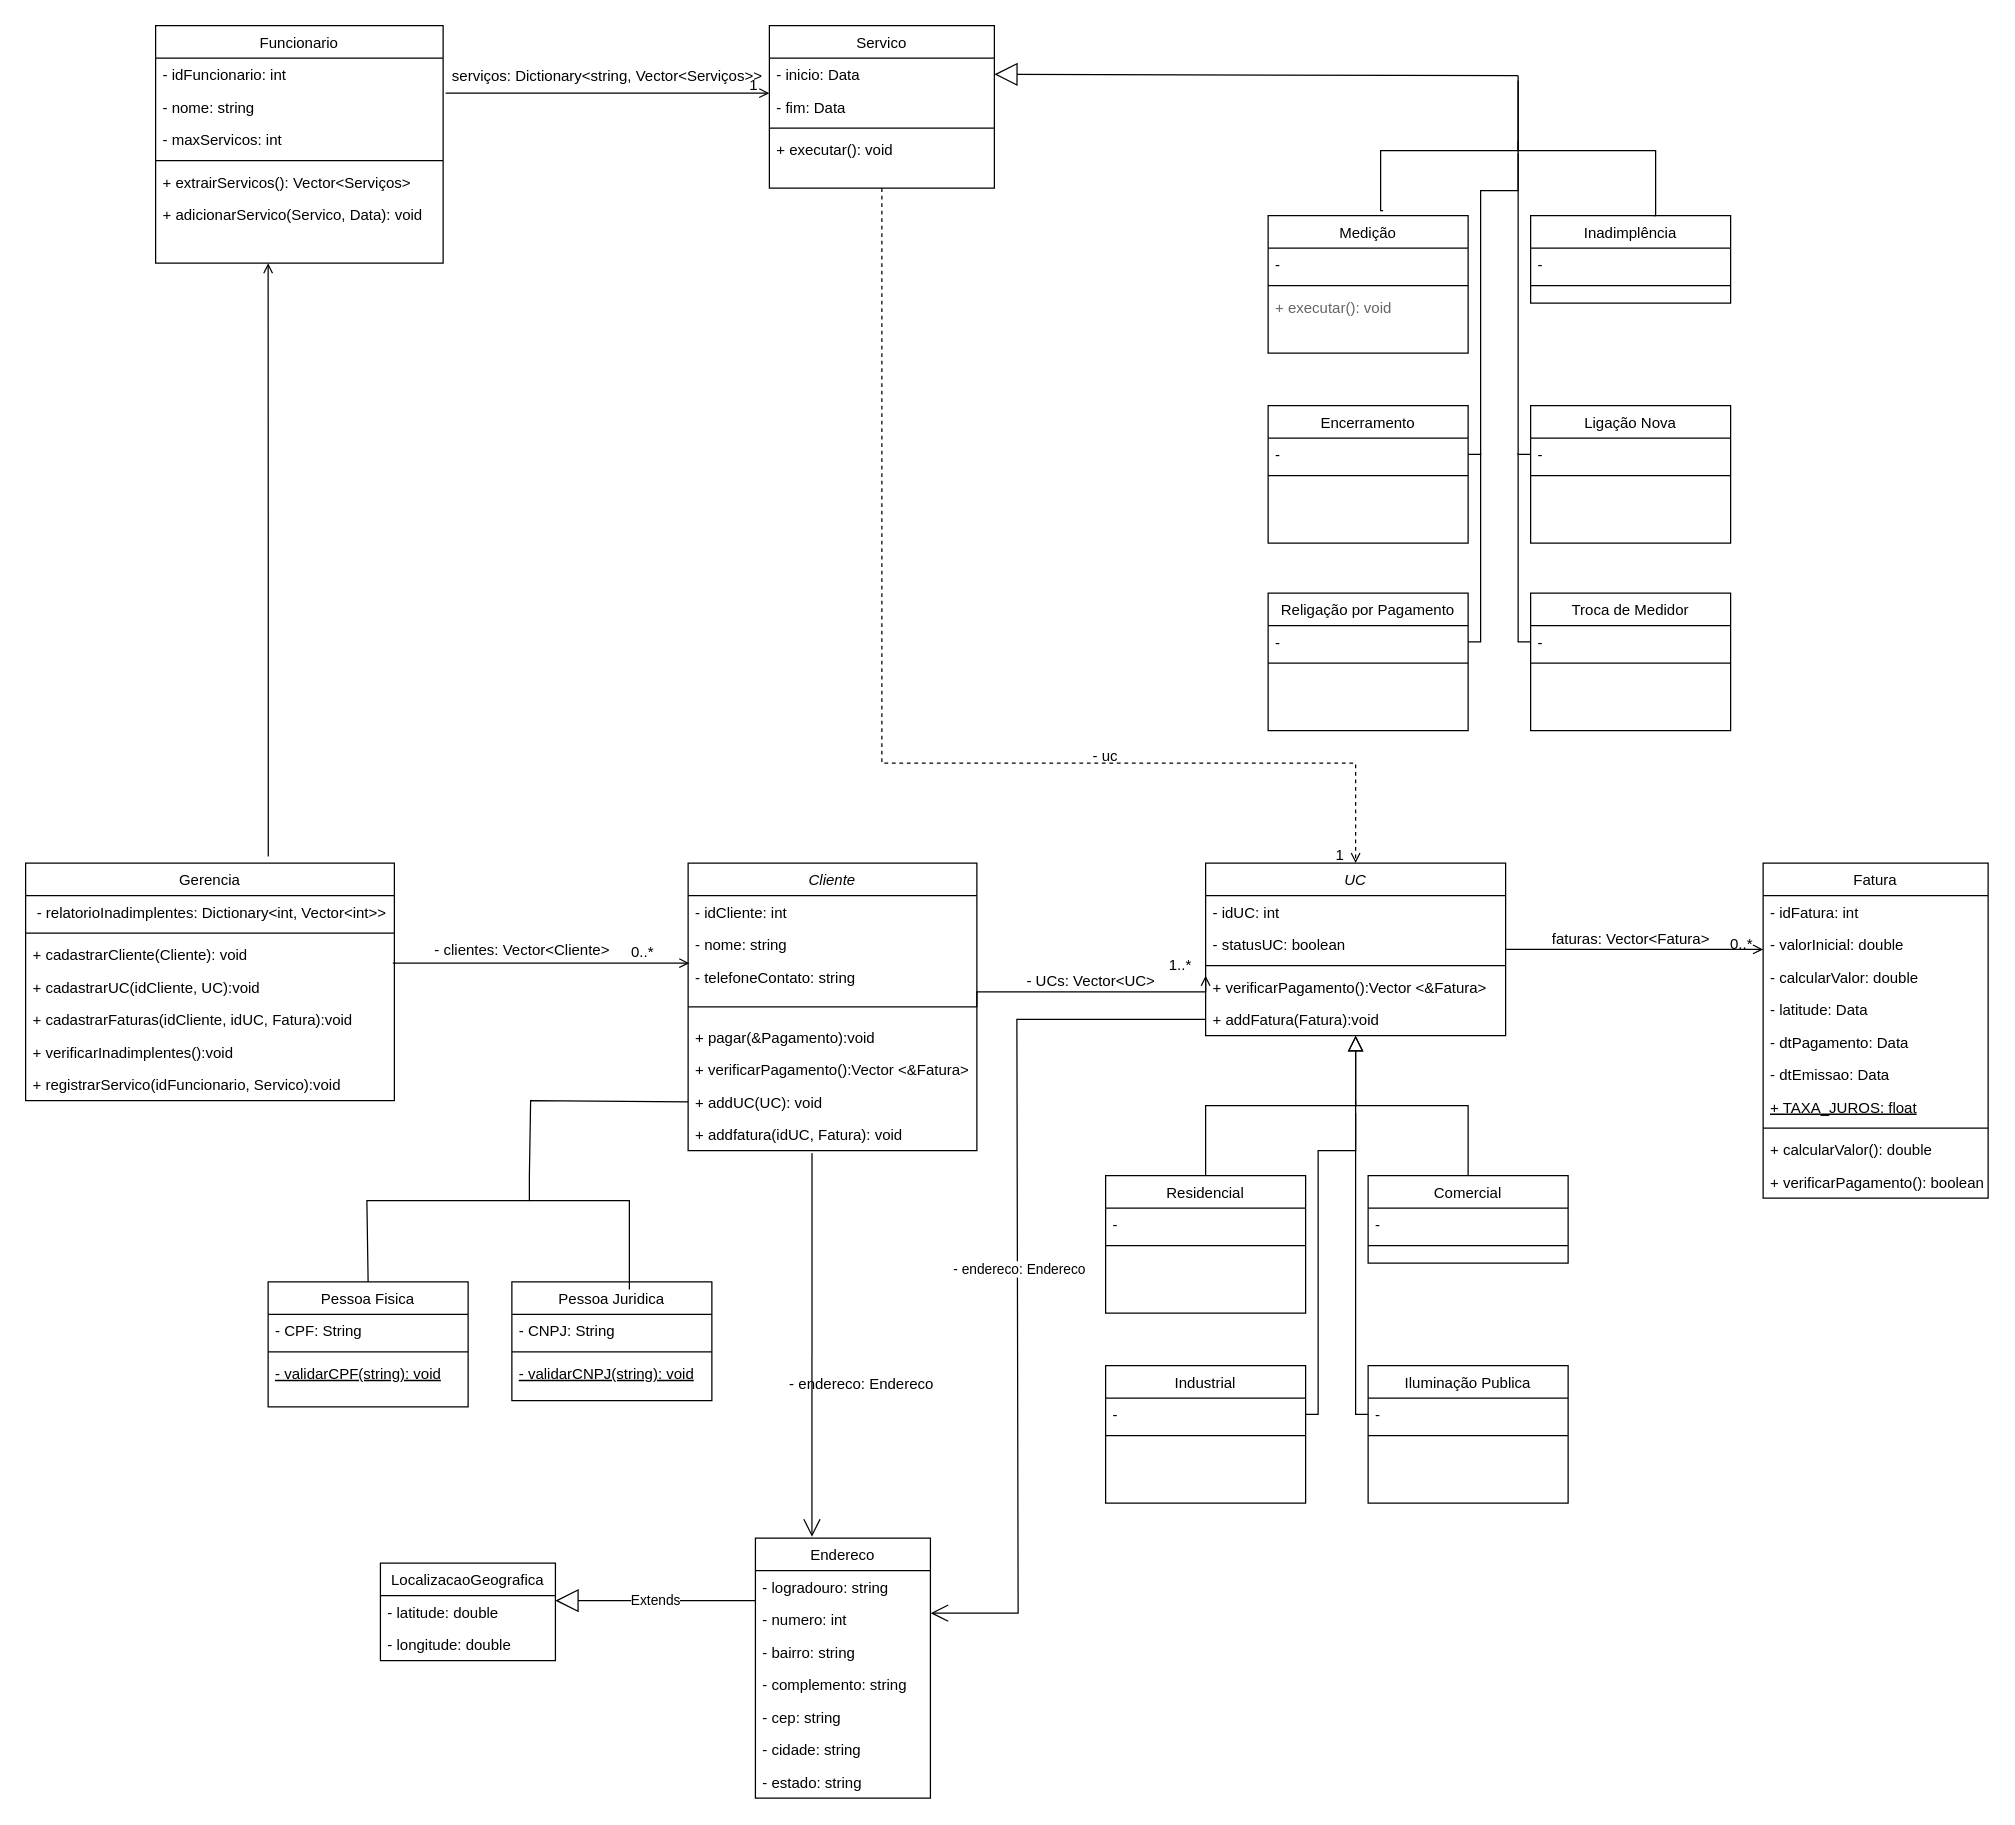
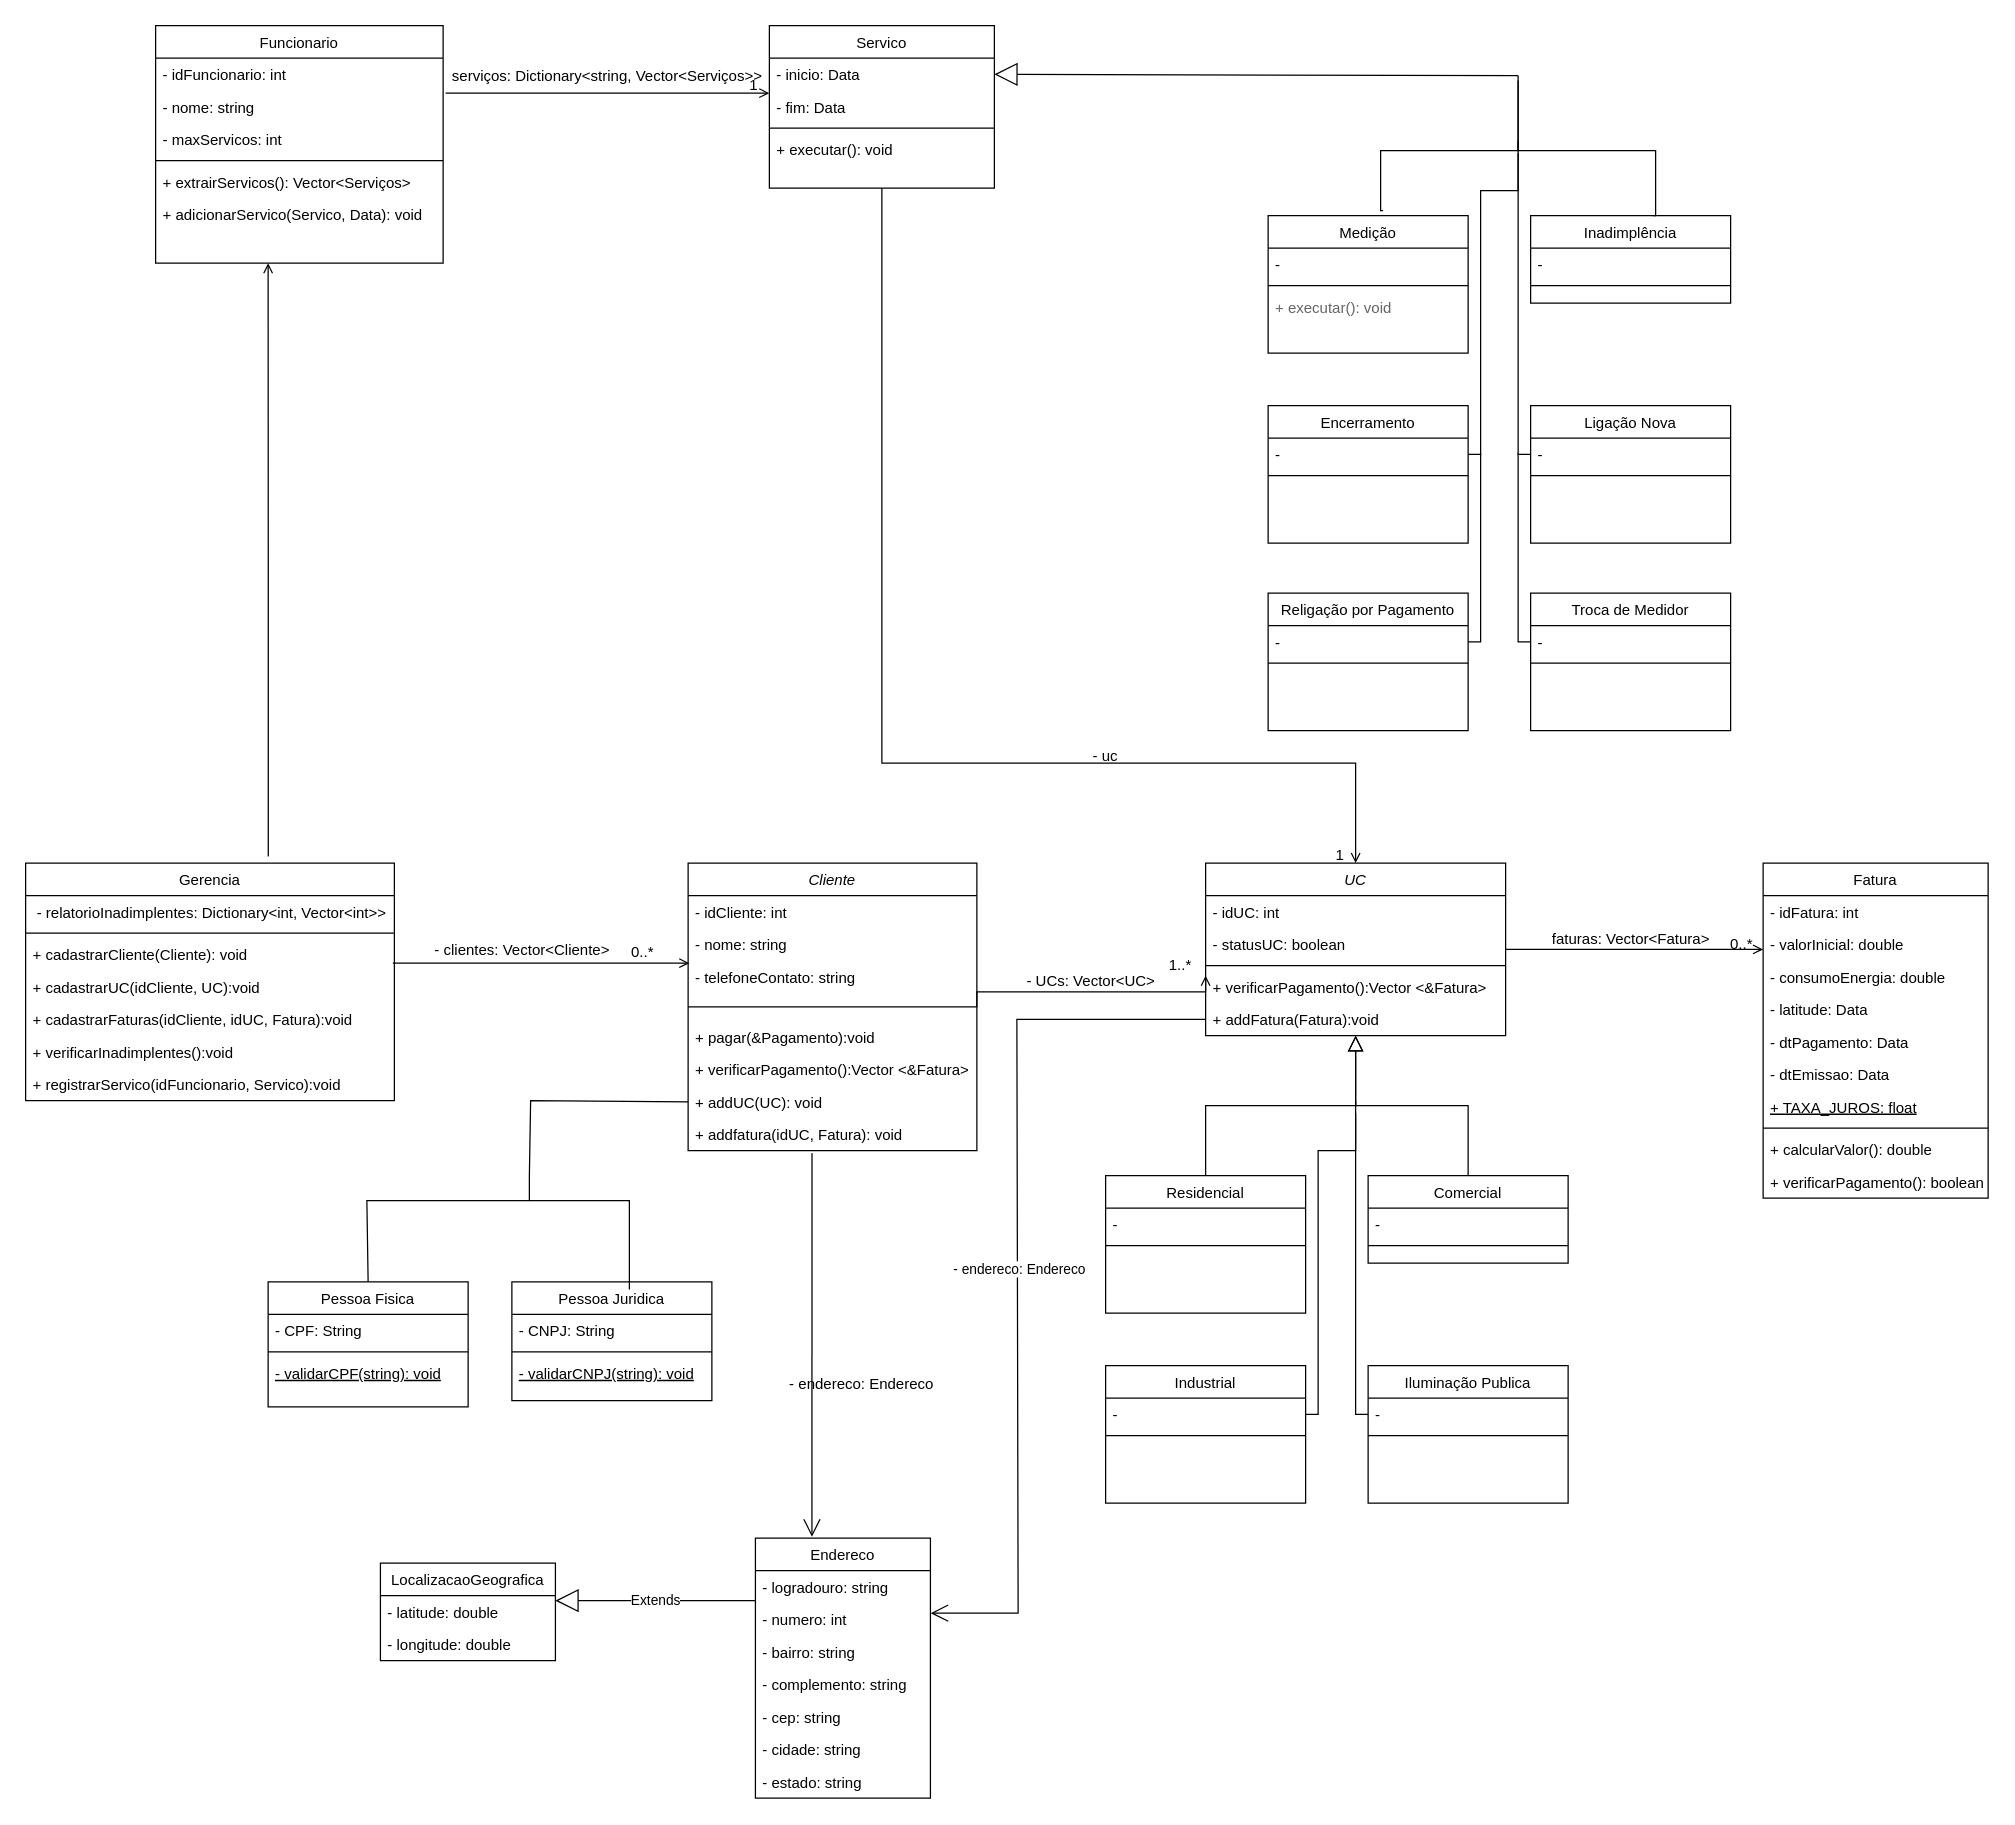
edge "Servico" -> "UC": style dashed -> solid
node "- calcularValor: double": label "- calcularValor: double" -> "- consumoEnergia: double"
